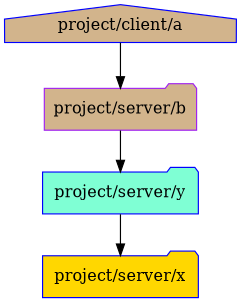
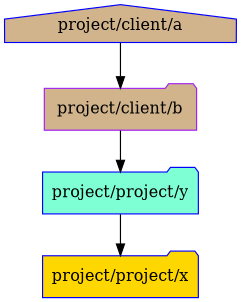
node "project/server/b": label "project/server/b" -> "project/client/b"
node "project/server/y": label "project/server/y" -> "project/project/y"
node "project/server/x": label "project/server/x" -> "project/project/x"
